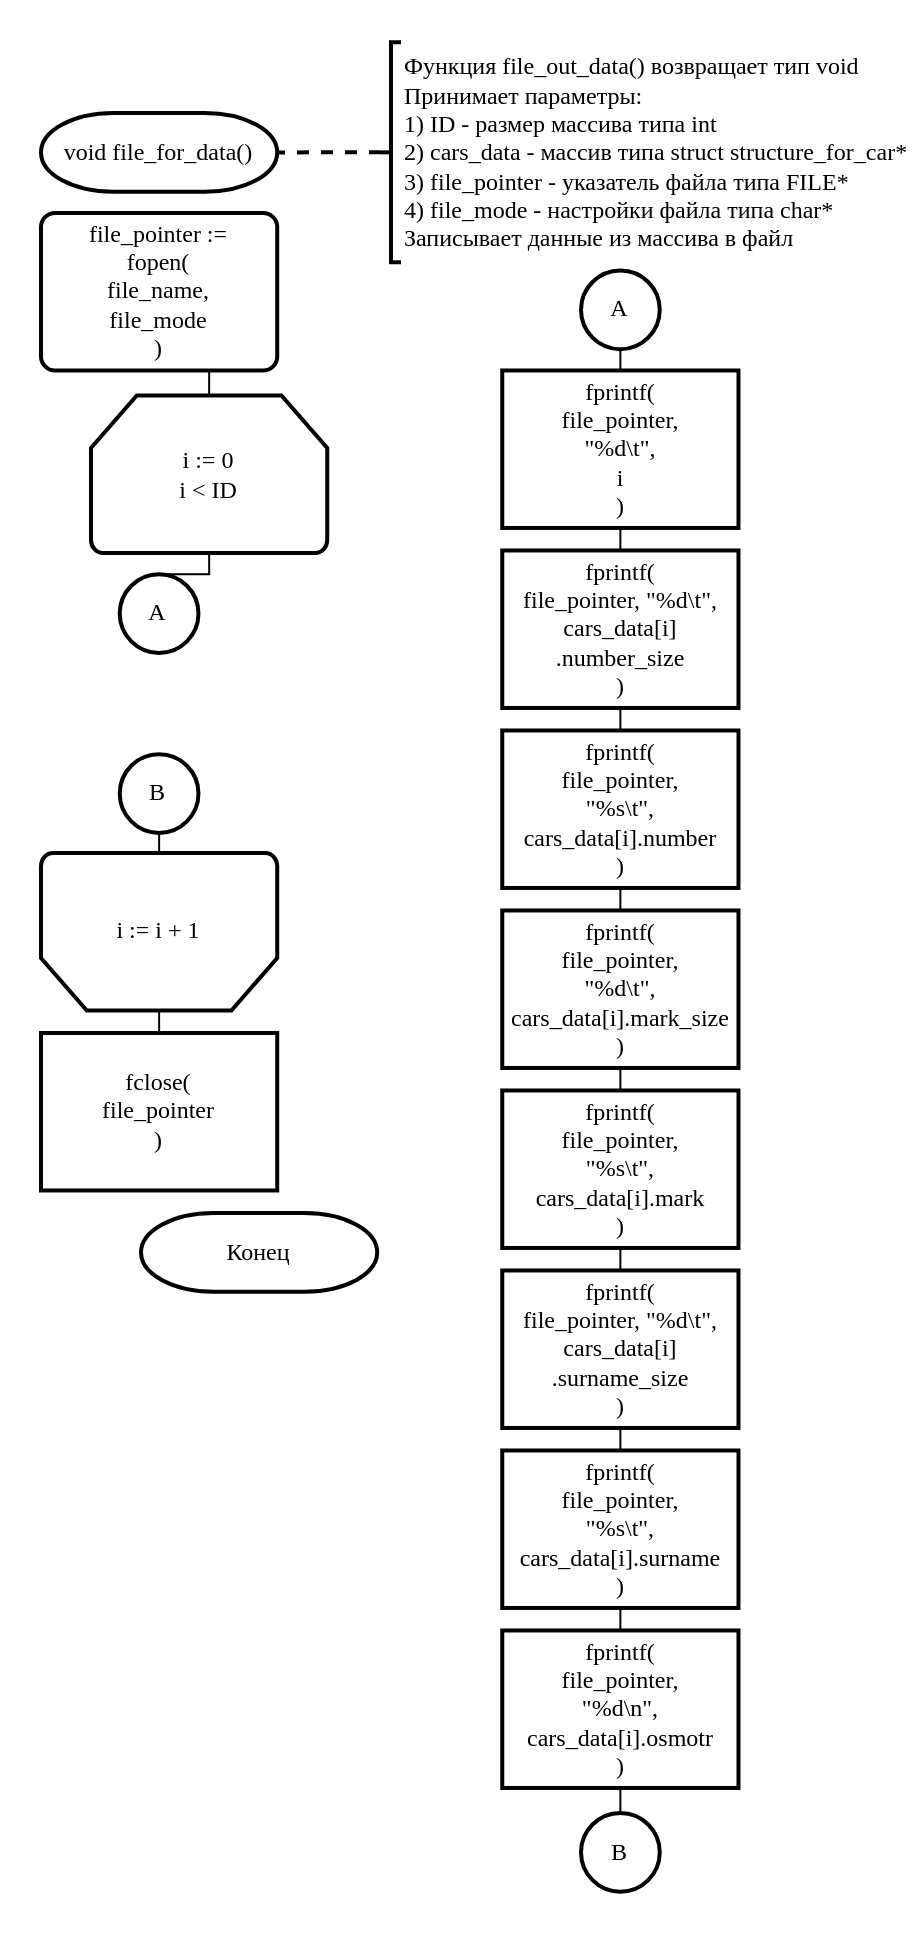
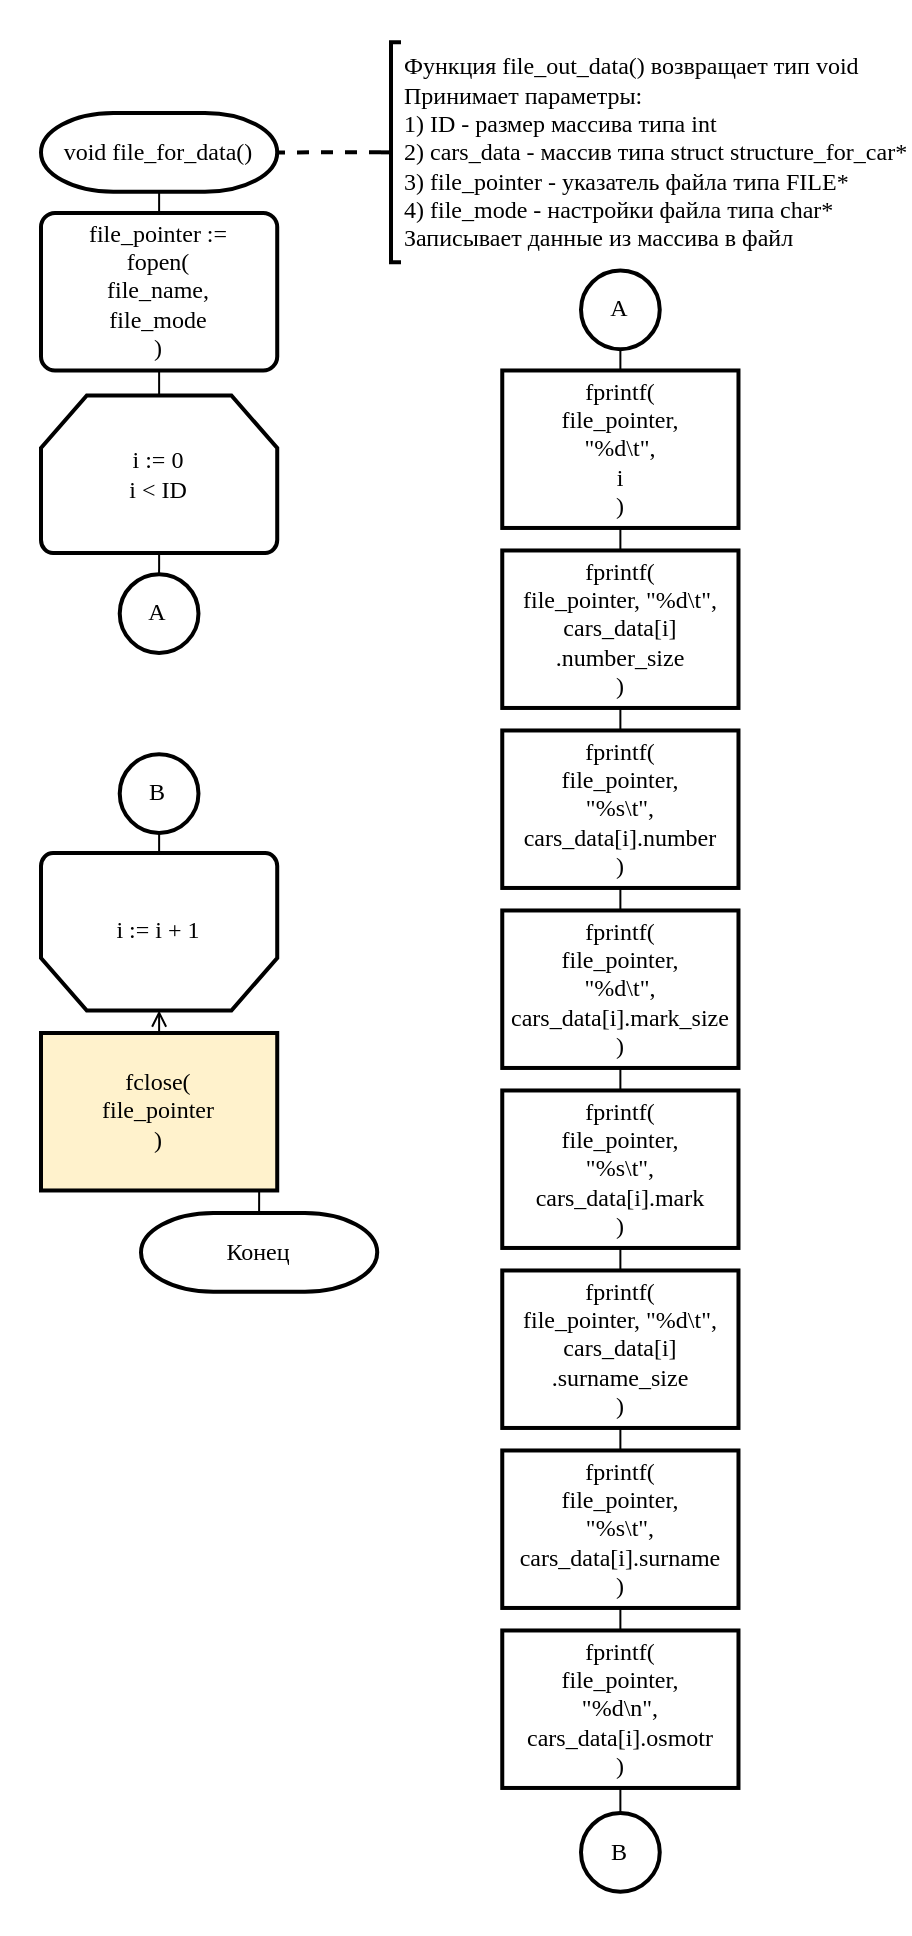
edge "void file_for_data()" -- "file_pointer := fopen( file_name, file_mode )": added
node "i := 0 i < ID": moved (209, 474) -> (159, 474)
edge "i := i + 1" -- "fclose( file_pointer )": arrowhead none -> open
node "fclose( file_pointer )": fillcolor #ffffff -> #fff2cc
edge "fclose( file_pointer )" -- "Конец": added
